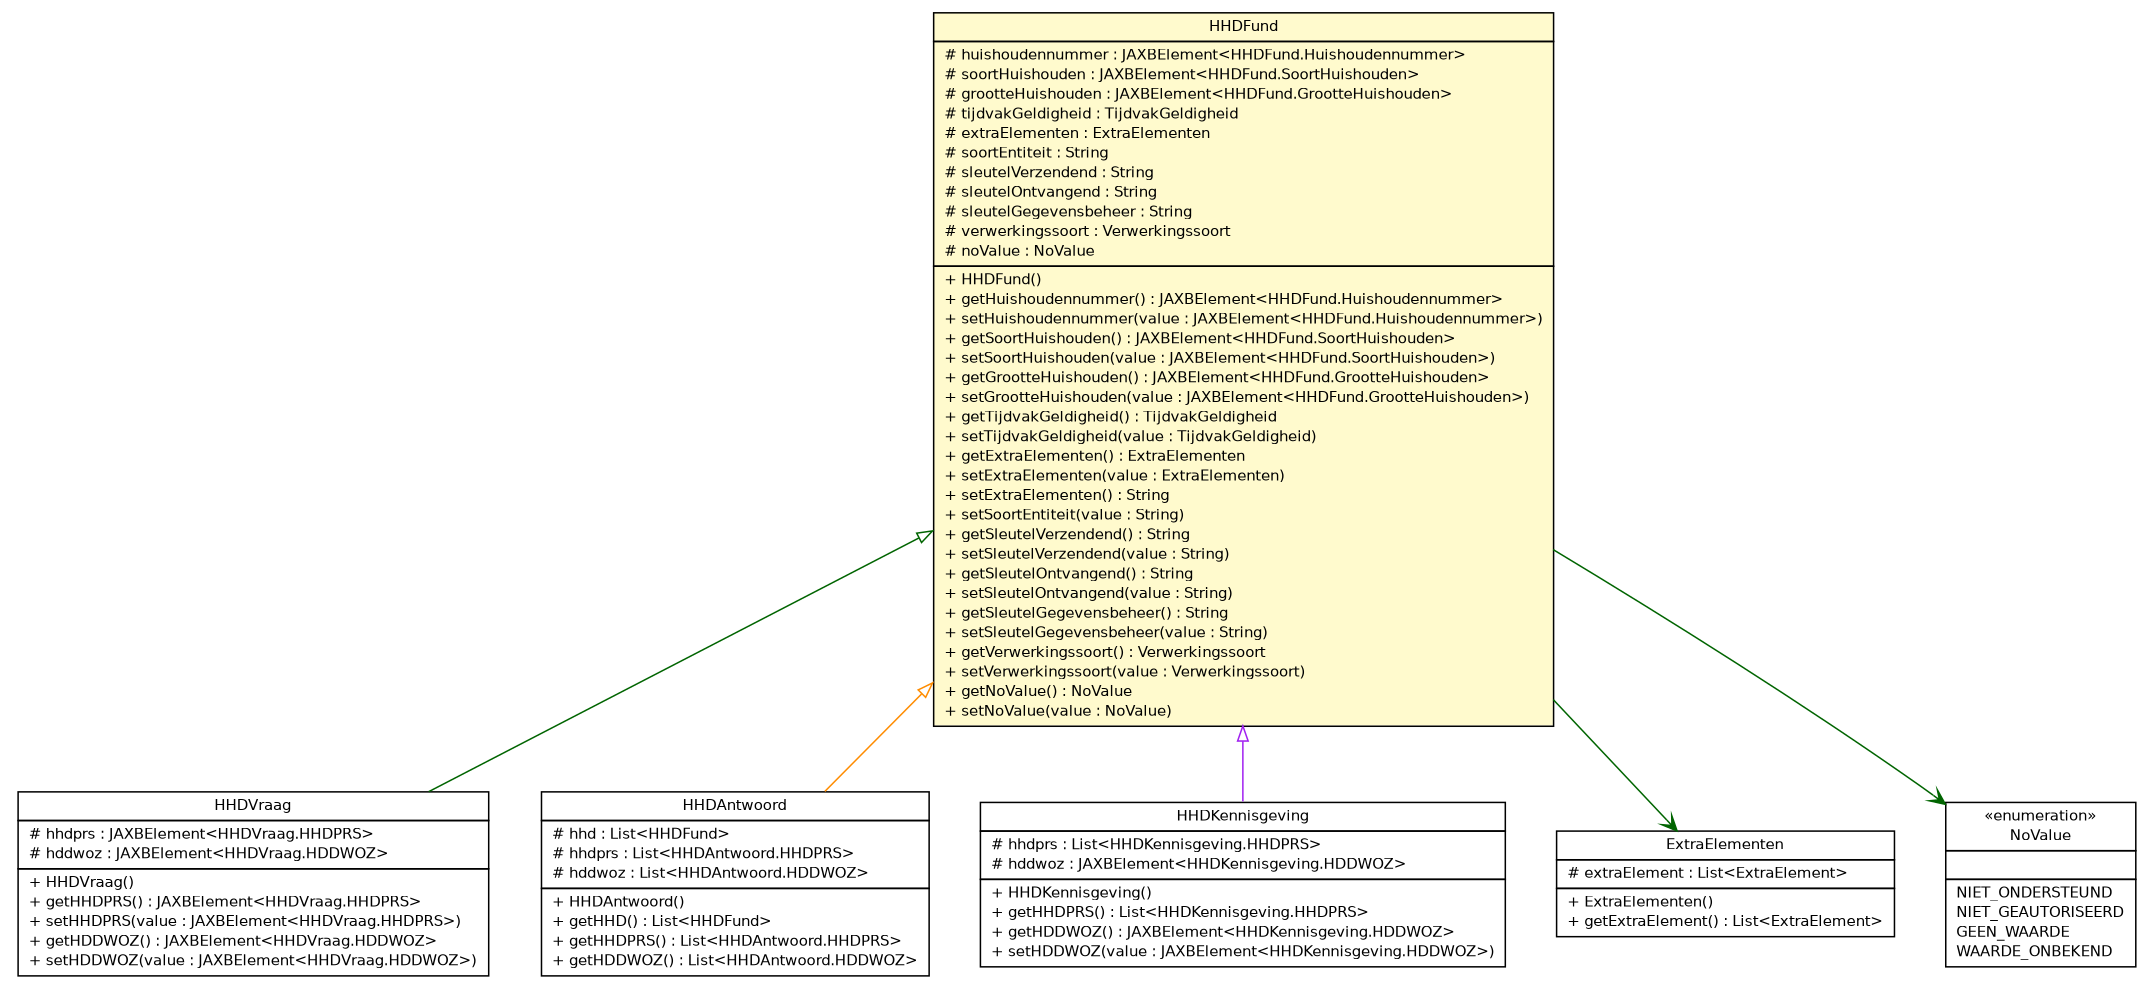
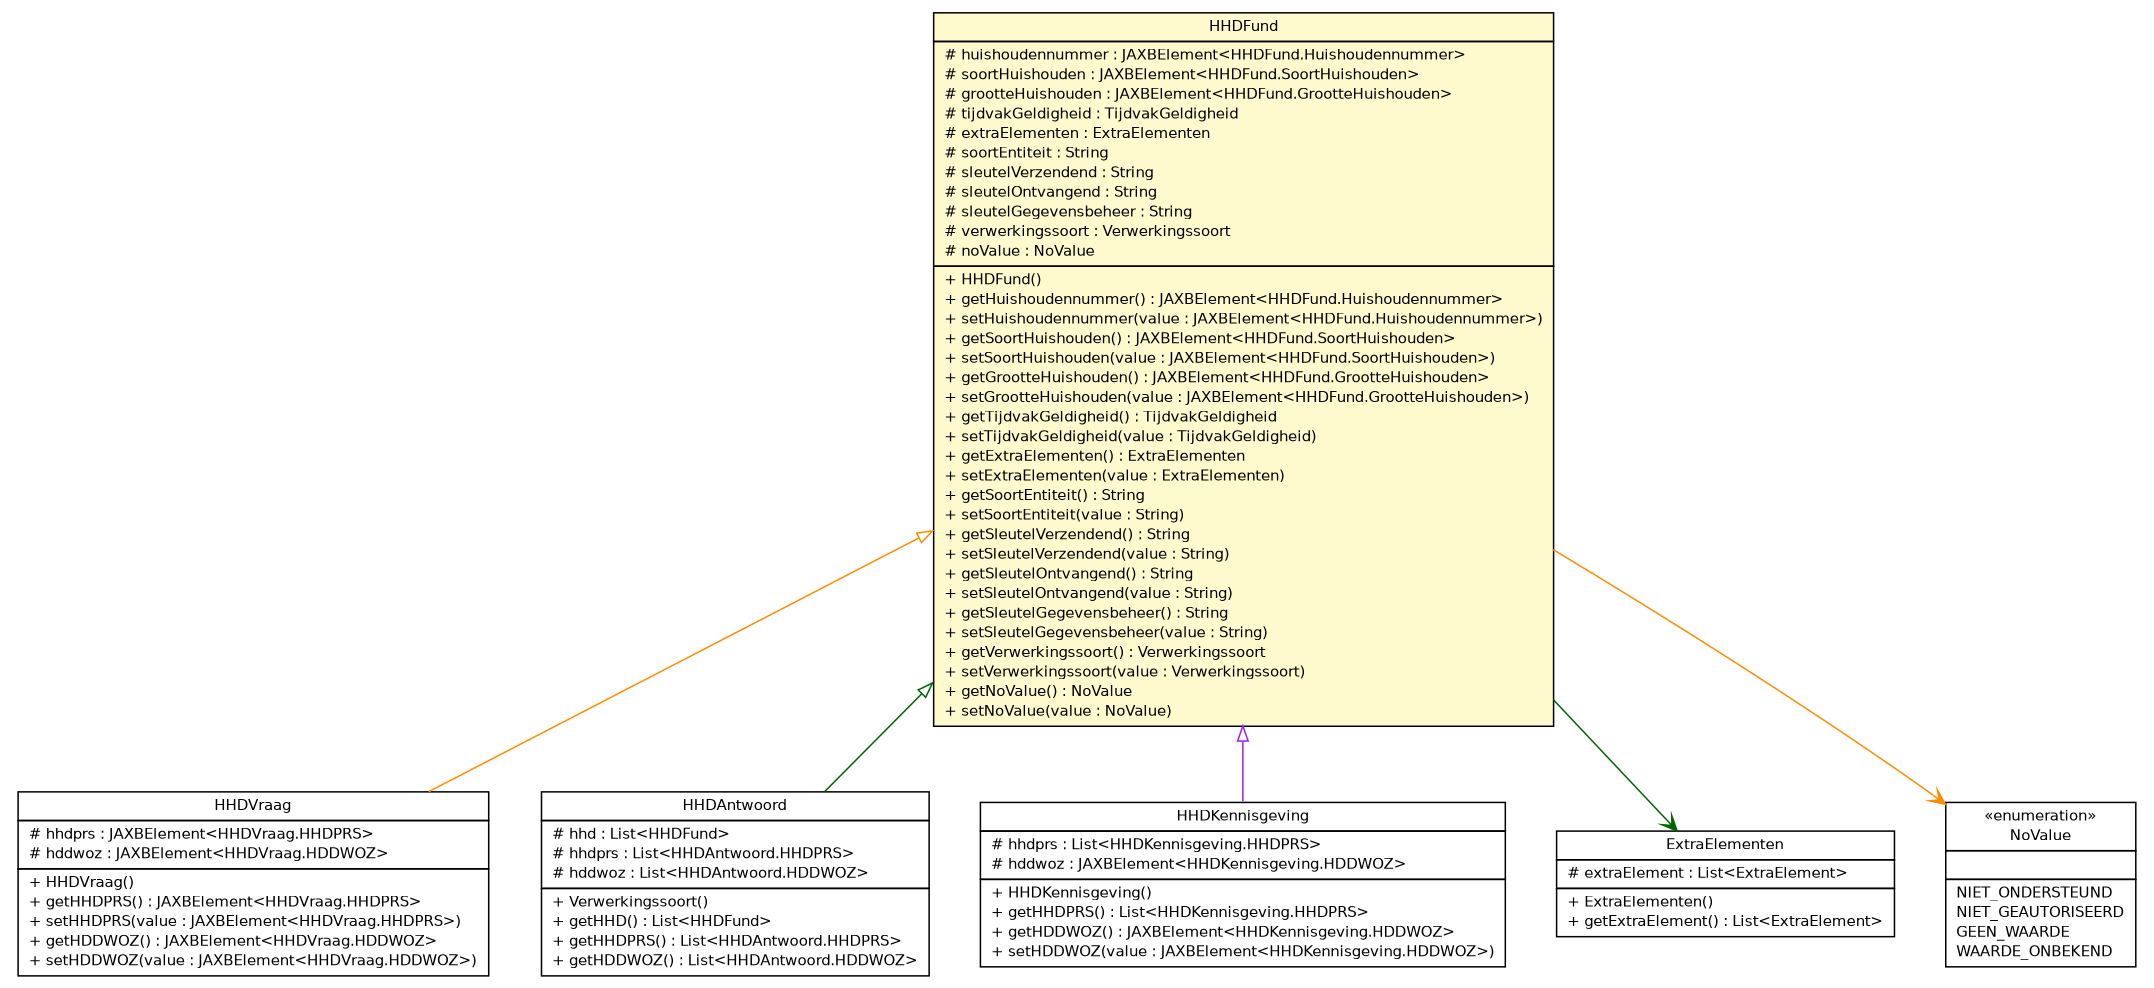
node "HHDFund": text "+ setExtraElementen() : String" -> "+ getSoortEntiteit() : String"
edge "HHDVraag" -> "HHDFund": color darkgreen -> darkorange
edge "HHDFund" -> "NoValue": color darkgreen -> darkorange
edge "HHDAntwoord" -> "HHDFund": color darkorange -> darkgreen
node "HHDAntwoord": text "+ HHDAntwoord()" -> "+ Verwerkingssoort()"
